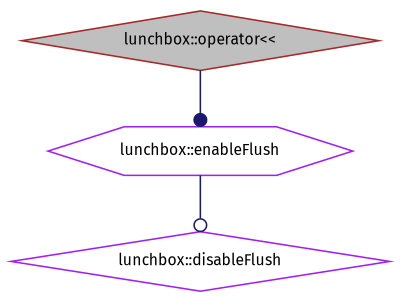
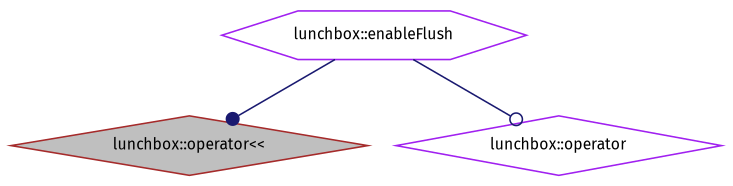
edge "lunchbox::operator<<" -> "lunchbox::enableFlush": reversed
node "lunchbox::disableFlush": label "lunchbox::disableFlush" -> "lunchbox::operator"
